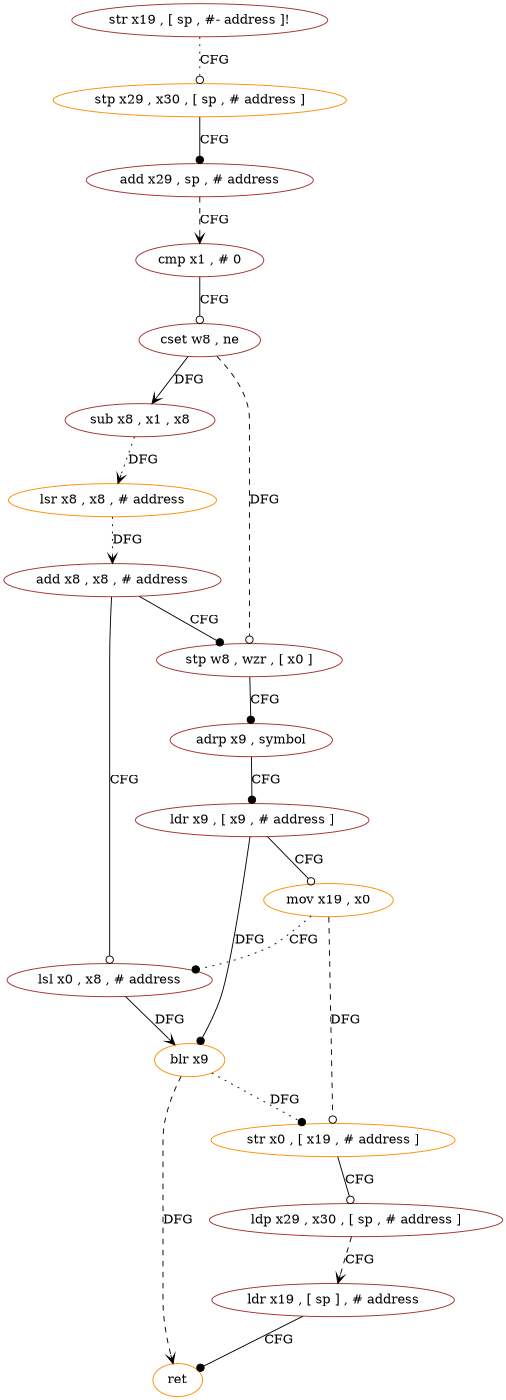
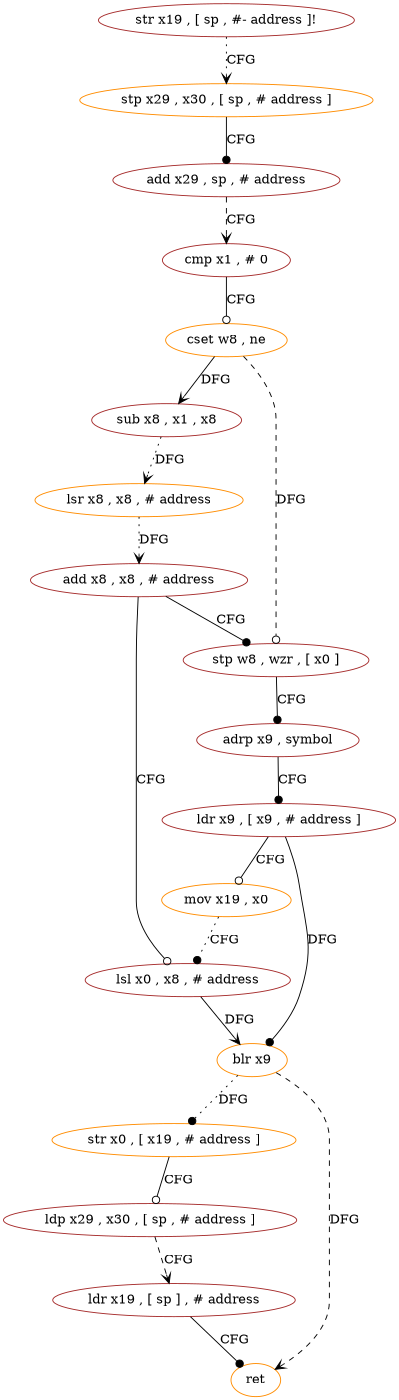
edge "str x19 , [ sp , #- address ]!" -> "stp x29 , x30 , [ sp , # address ]": arrowhead odot -> vee
node "cset w8 , ne": color brown -> darkorange
edge "mov x19 , x0" -> "str x0 , [ x19 , # address ]": removed, label "DFG"
